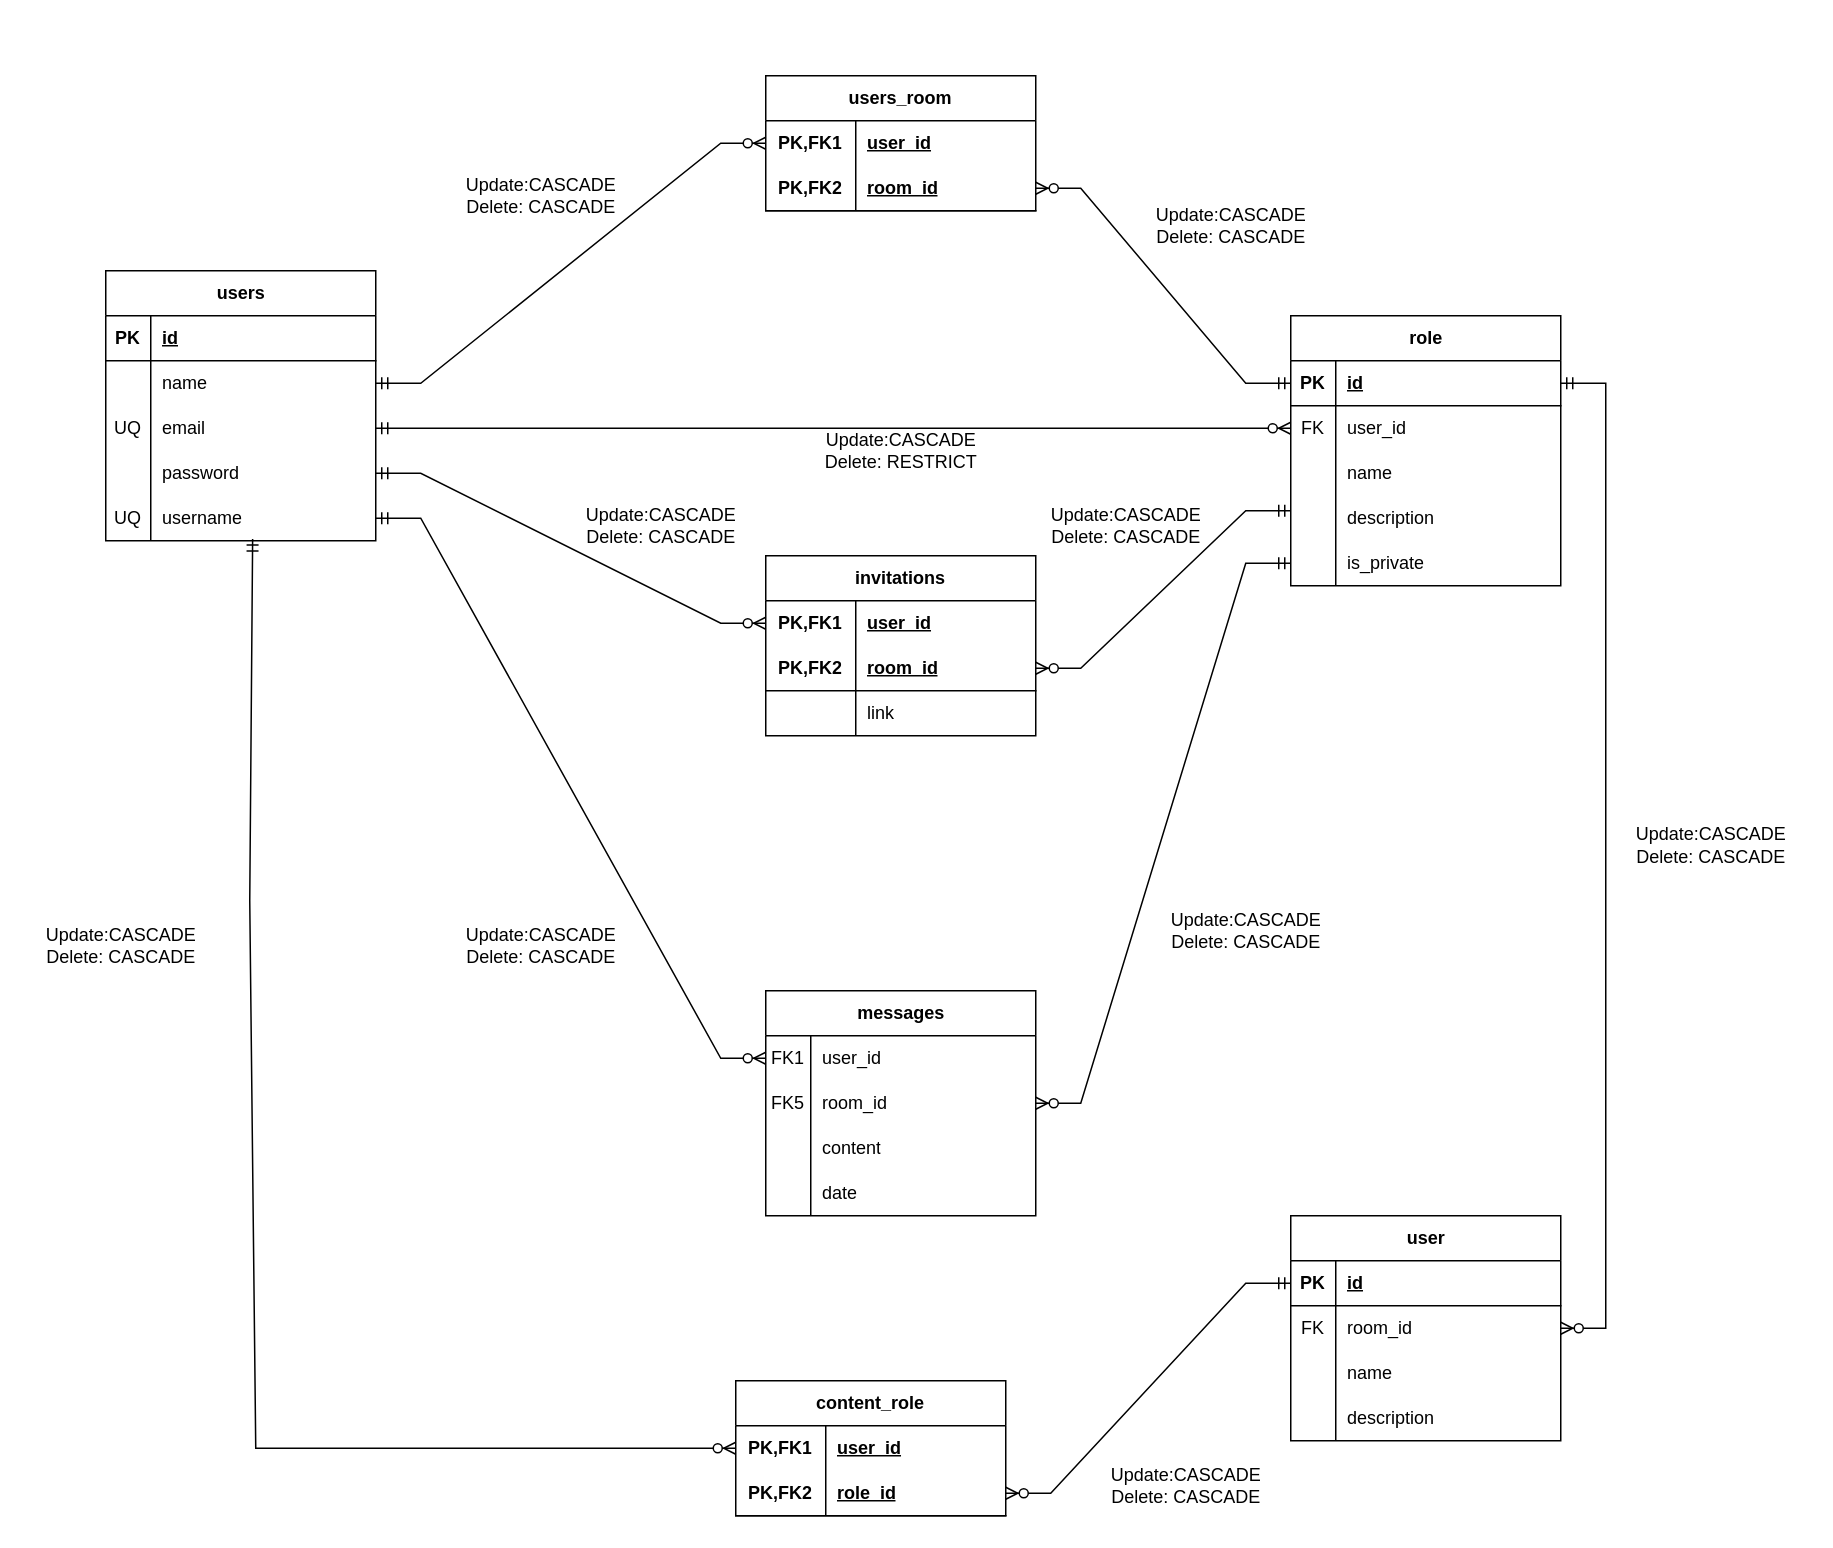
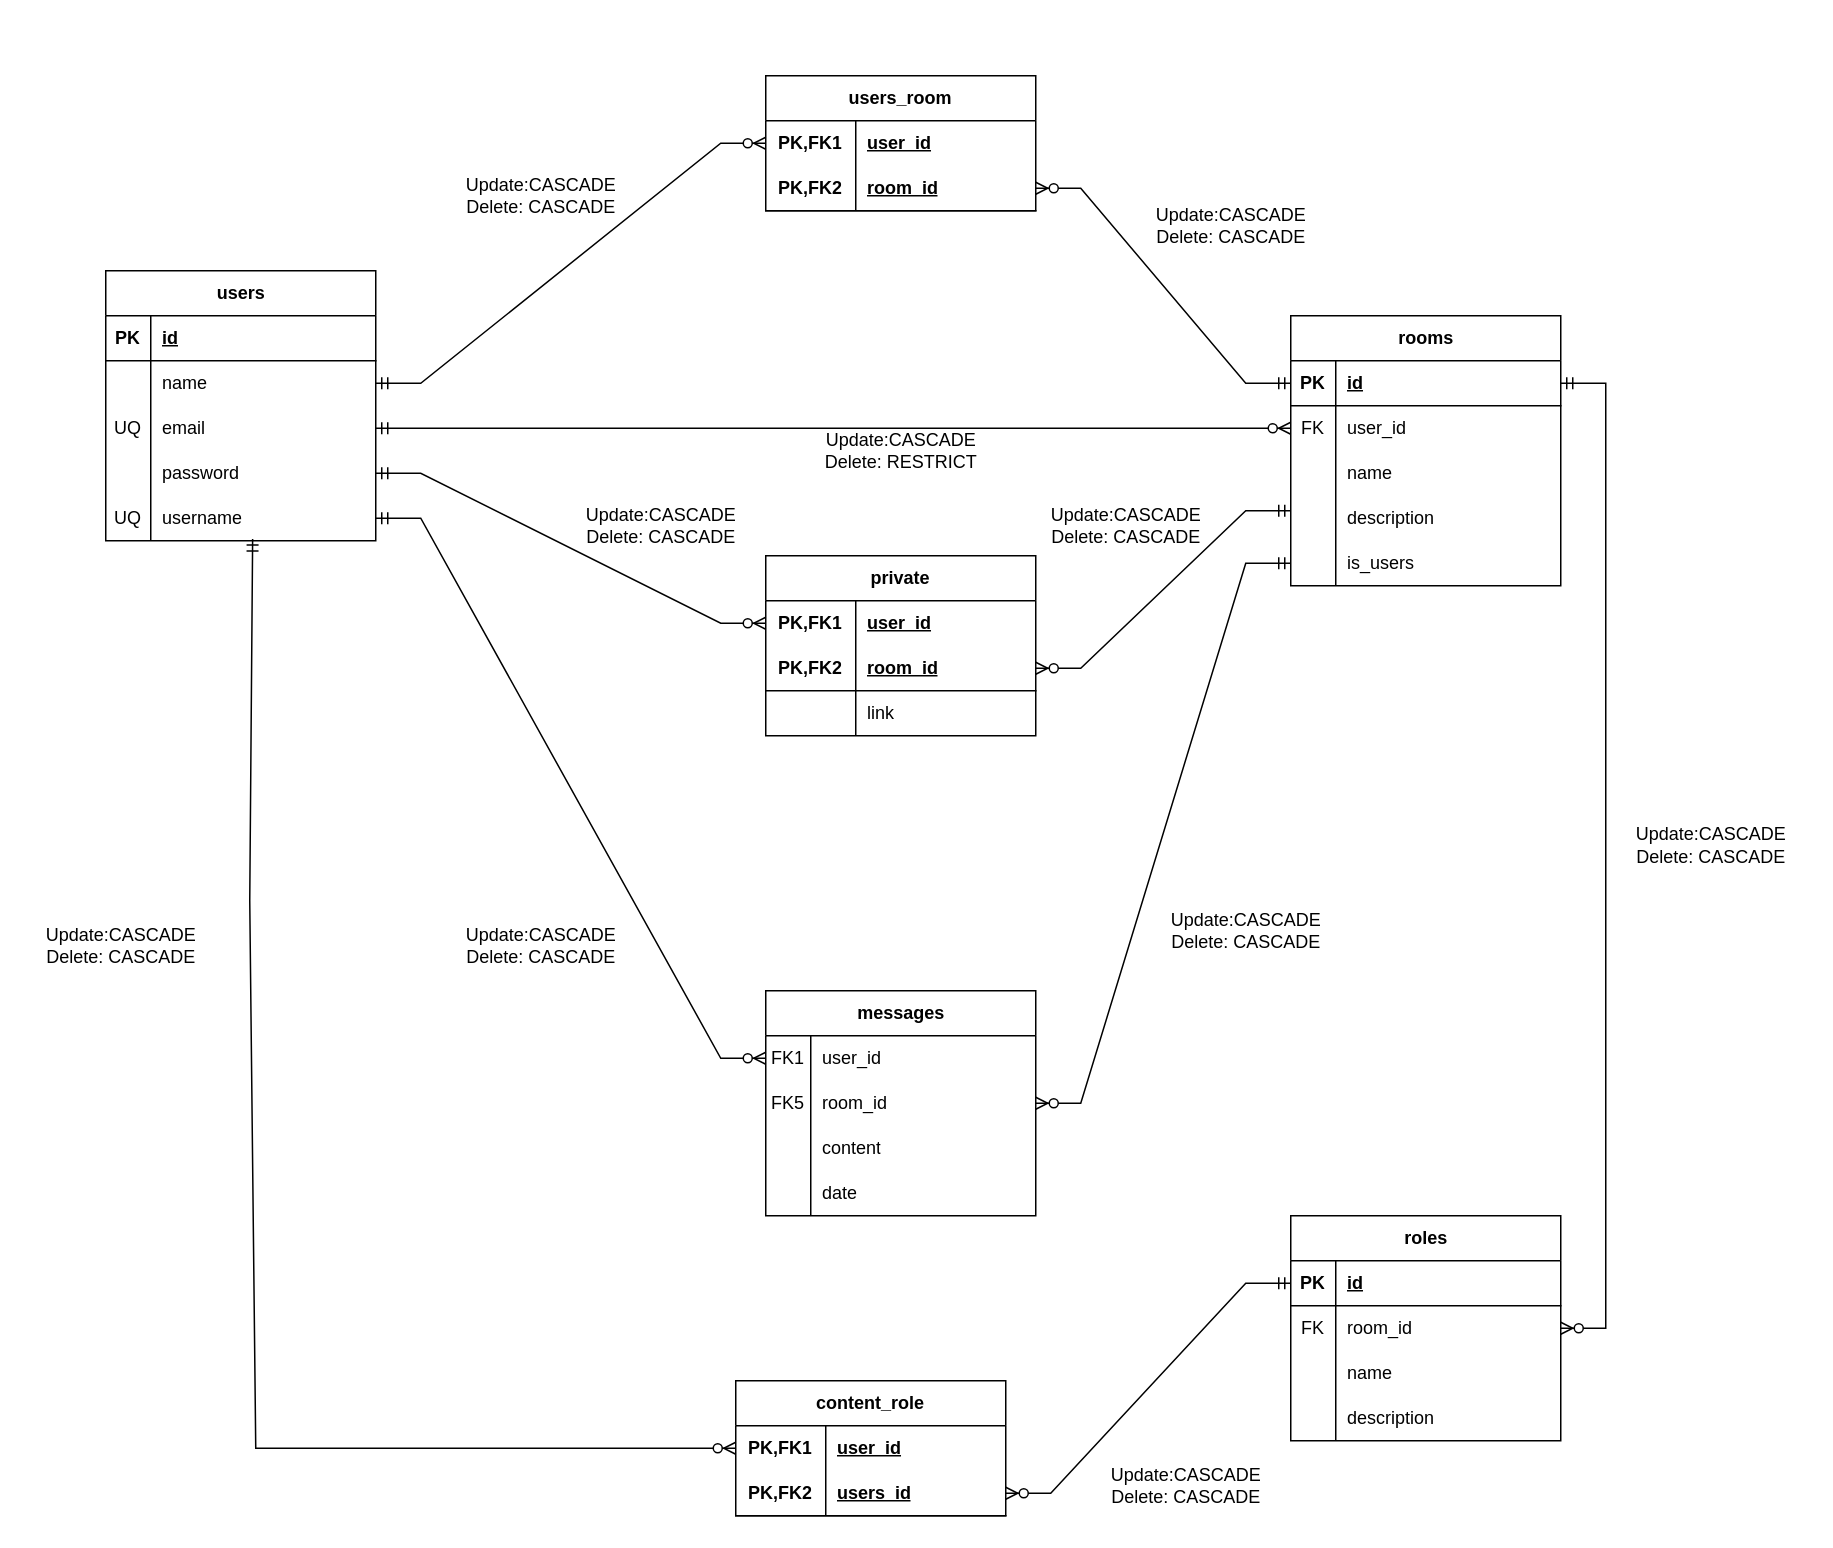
node "role": label "role" -> "rooms"
node "is_private": label "is_private" -> "is_users"
node "invitations": label "invitations" -> "private"
node "user": label "user" -> "roles"
node "role_id": label "role_id" -> "users_id"
